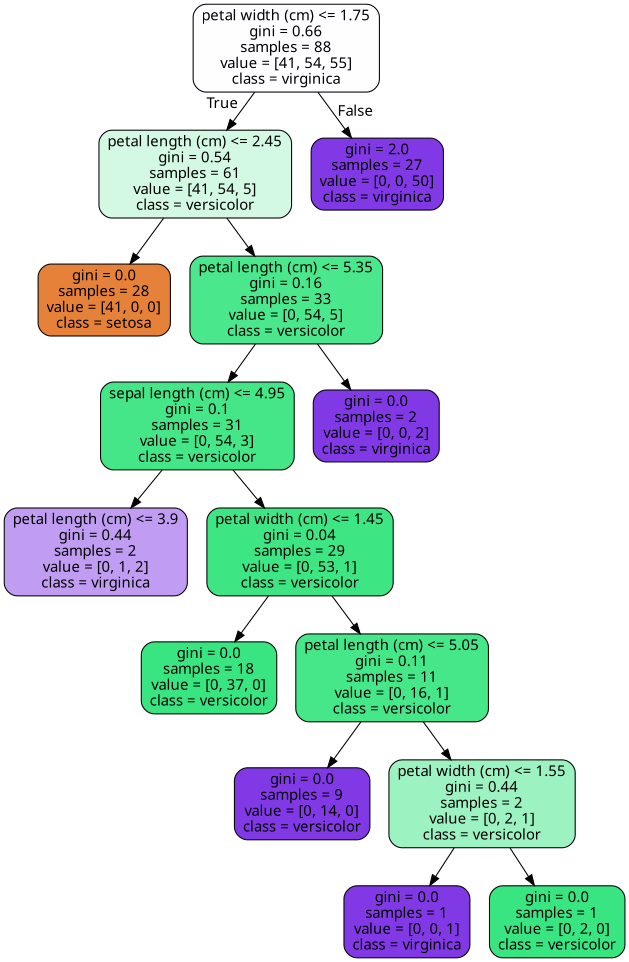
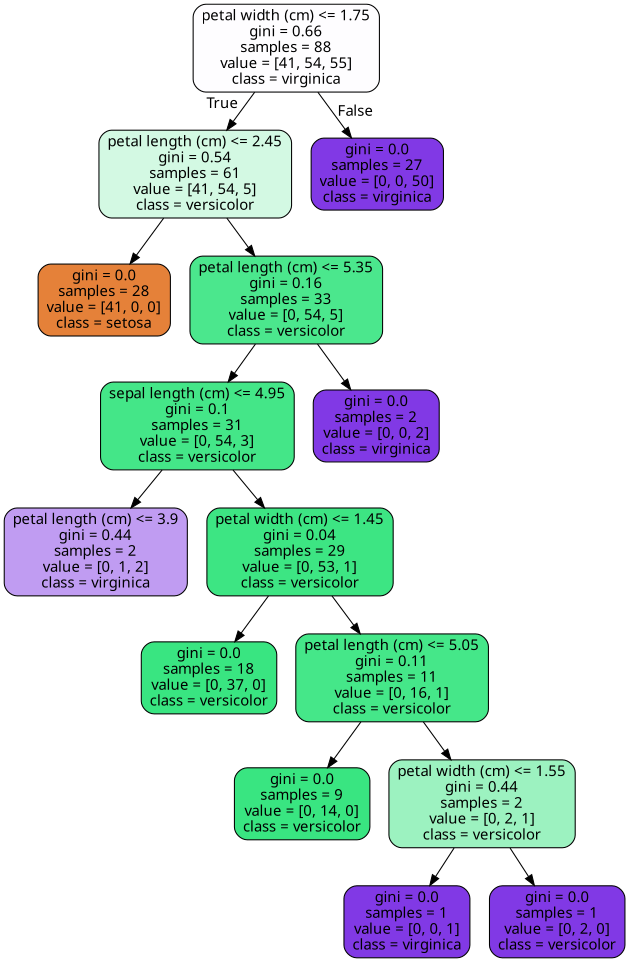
node "gini = 2.0 samples = 27 value = [0, 0, 50] class = virginica": label "gini = 2.0 samples = 27 value = [0, 0, 50] class = virginica" -> "gini = 0.0 samples = 27 value = [0, 0, 50] class = virginica"
node "gini = 0.0 samples = 9 value = [0, 14, 0] class = versicolor": fillcolor #8139e5 -> #39e581
node "gini = 0.0 samples = 1 value = [0, 2, 0] class = versicolor": fillcolor #39e581 -> #8139e5
